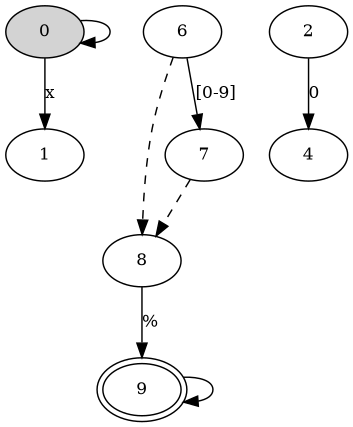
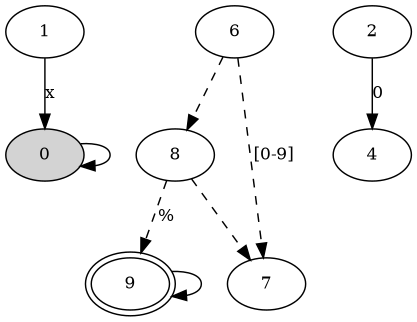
edge "0" -> "1": reversed
edge "6" -> "7": style solid -> dashed
edge "7" -> "8": reversed
edge "8" -> "9": style solid -> dashed
